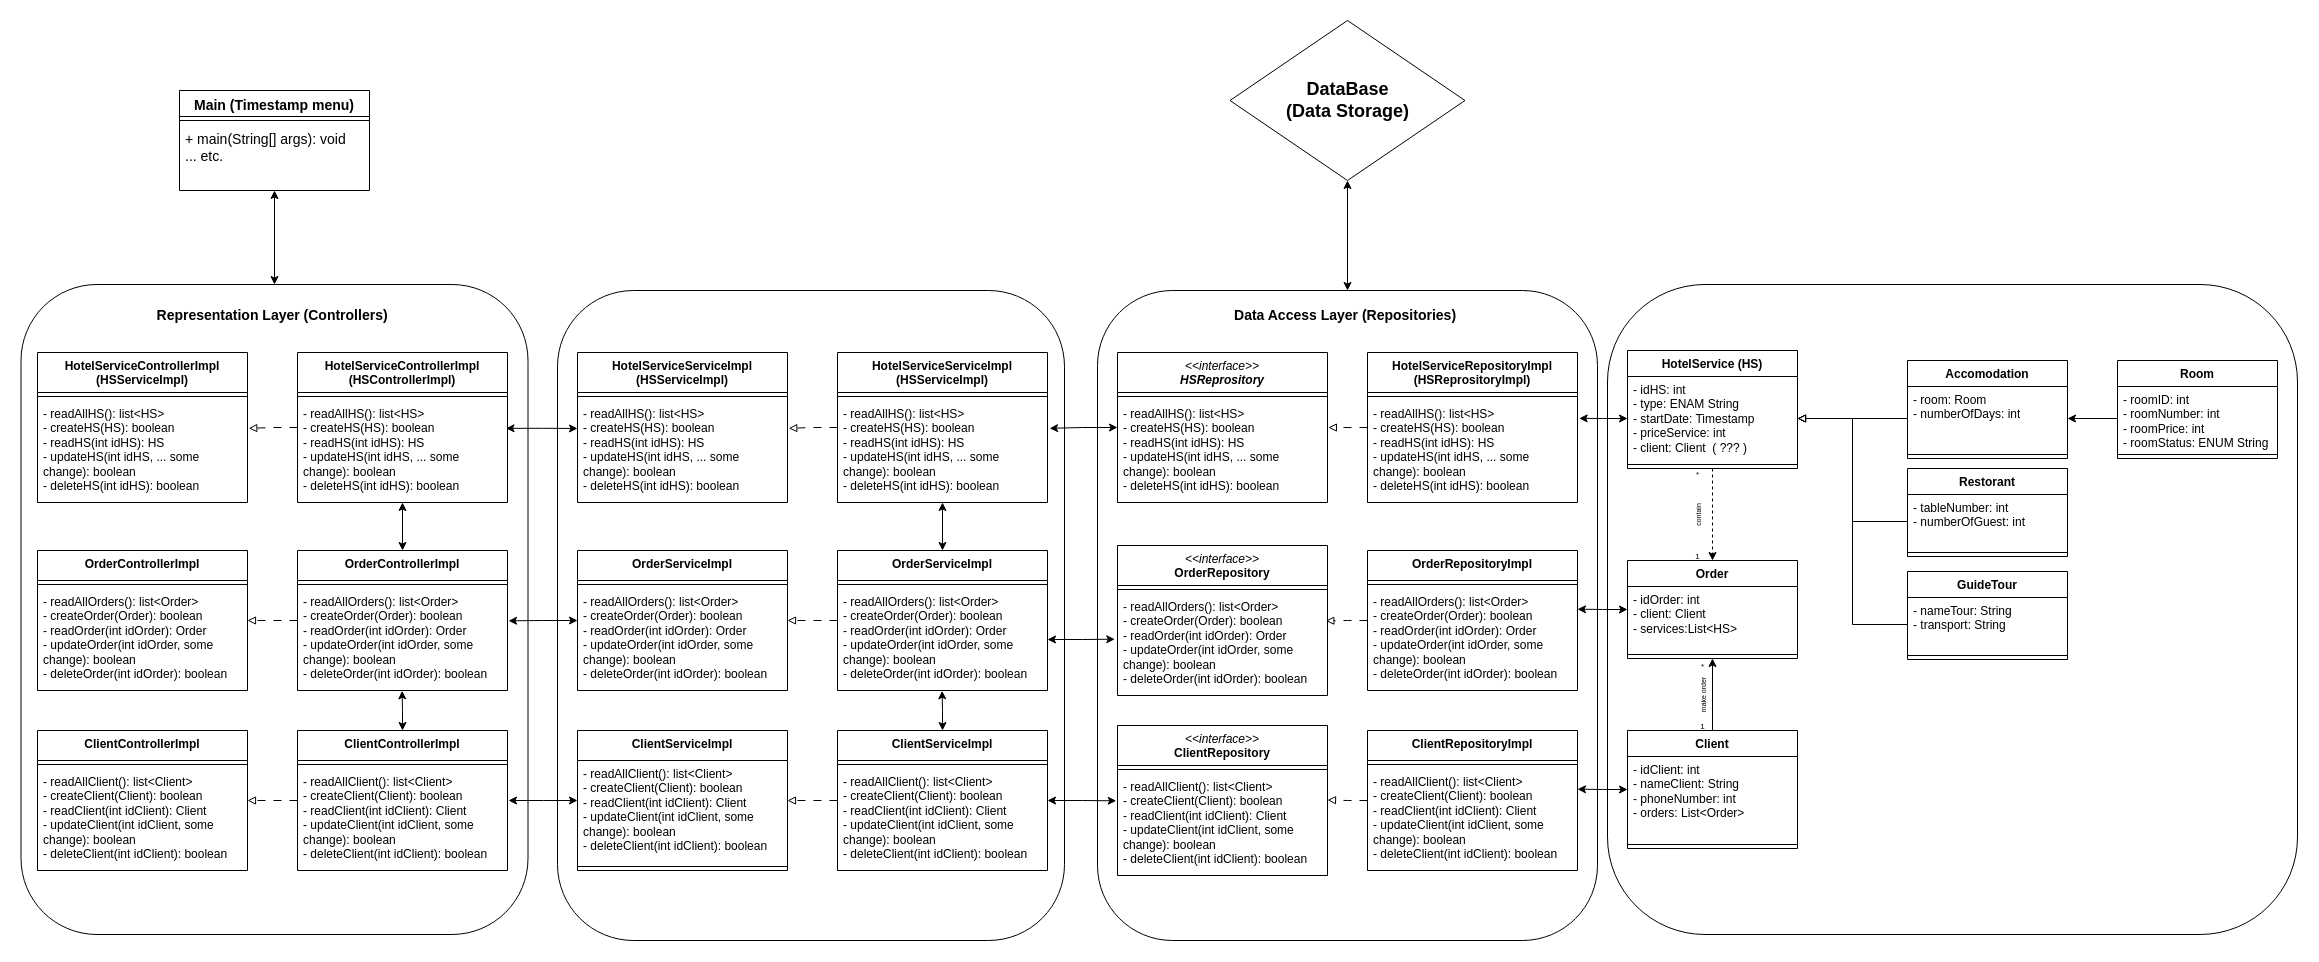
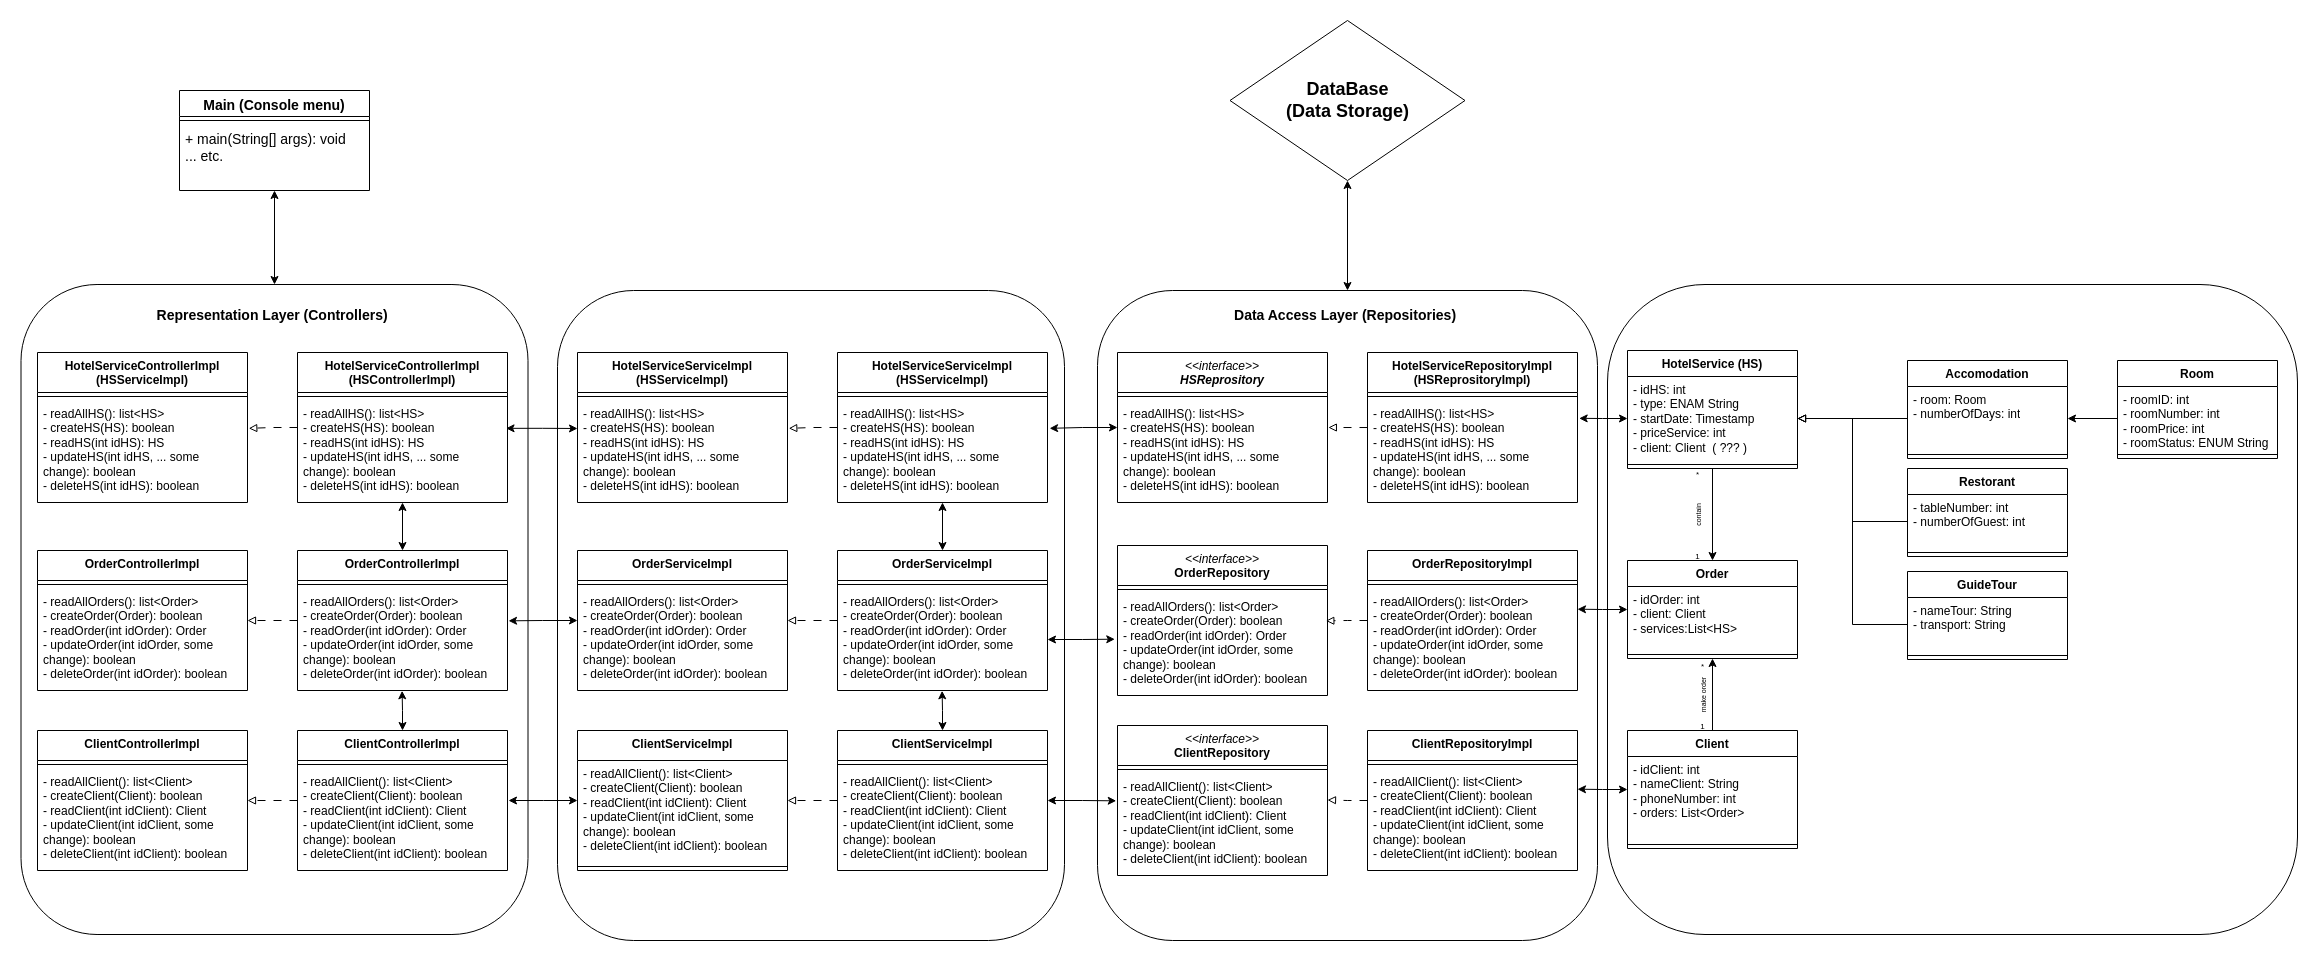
node "Main (Timestamp menu)": label "Main (Timestamp menu)" -> "Main (Console menu)"
edge "HotelService (HS)" -> "Order": style dashed -> solid
